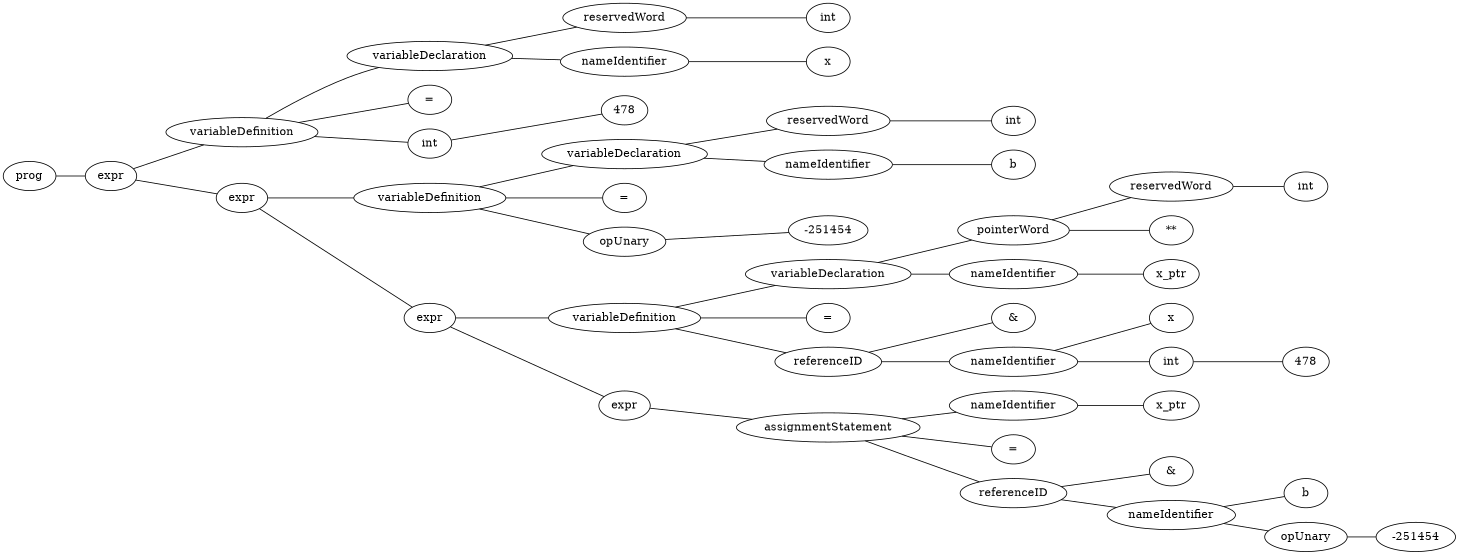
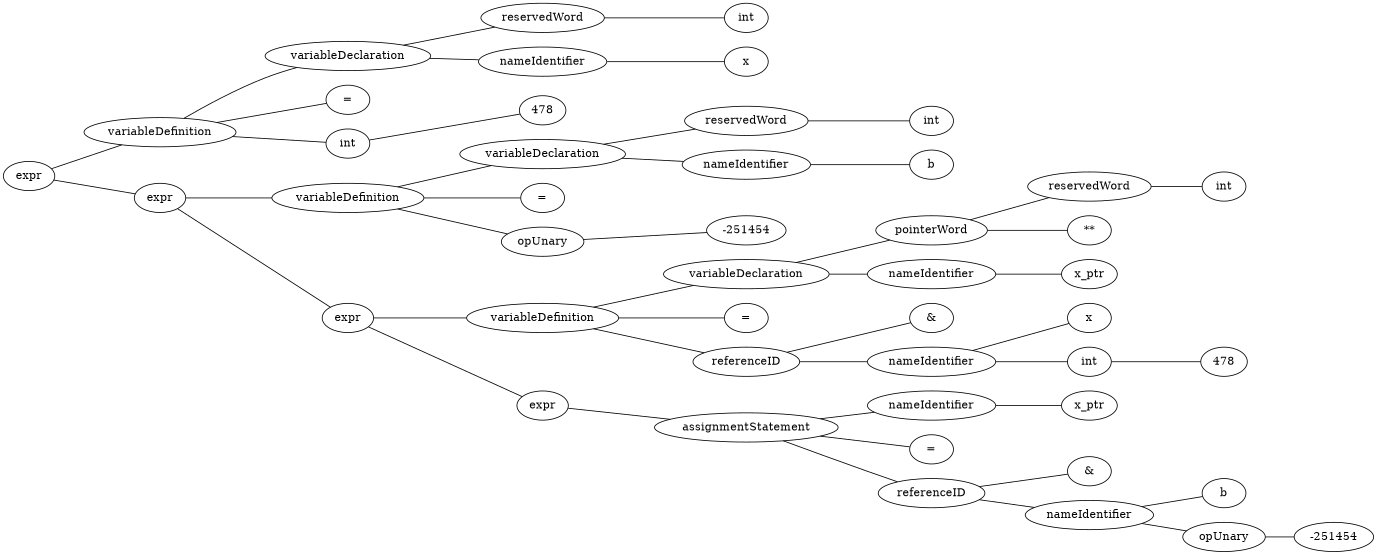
node "prog": removed
